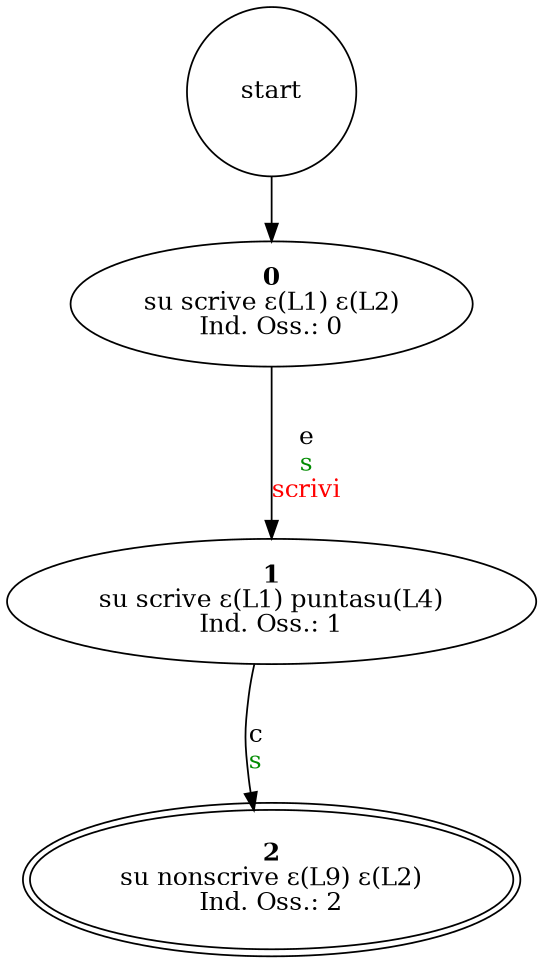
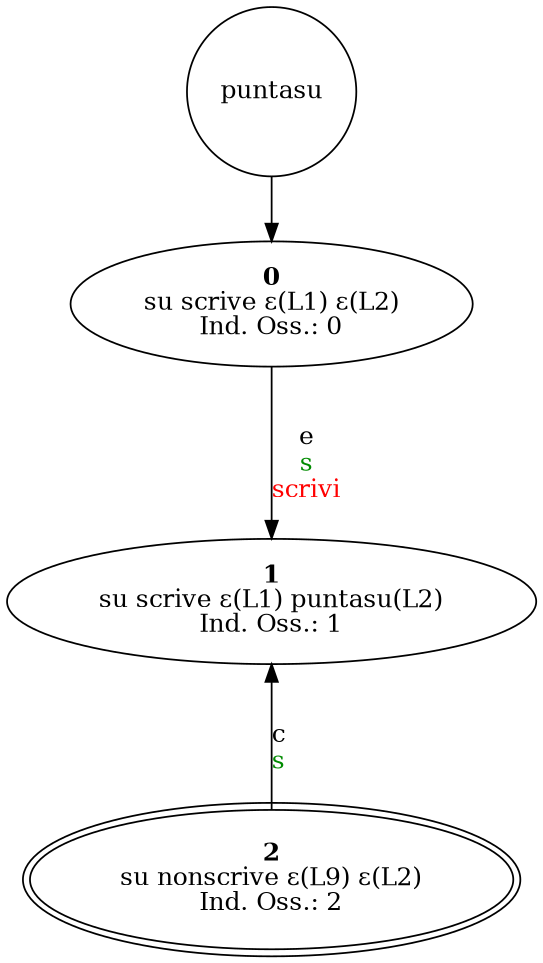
node "start": label "start" -> "puntasu"
node "1": text "su scrive ε(L1) puntasu(L4)" -> "su scrive ε(L1) puntasu(L2)"
edge "1" -> "2": reversed
